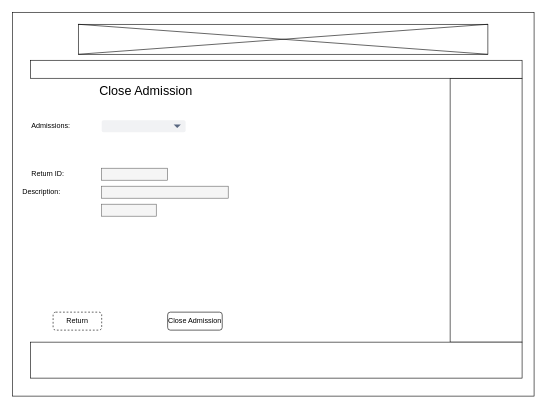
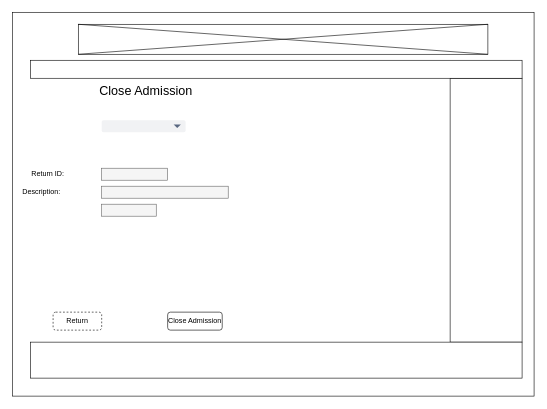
node "Admissions:": removed
